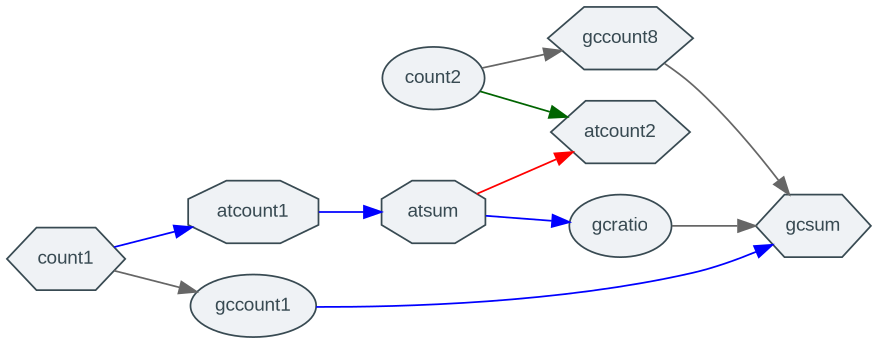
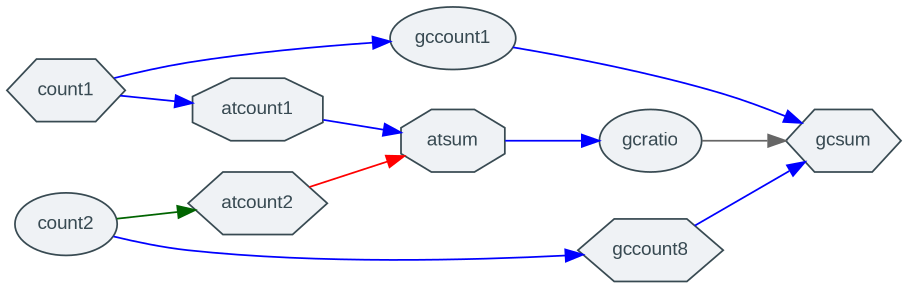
edge "count2" -> "gccount8": color gray40 -> blue
edge "gccount8" -> "gcsum": color gray40 -> blue
edge "atsum" -> "atcount2": reversed
edge "count1" -> "gccount1": color gray40 -> blue
